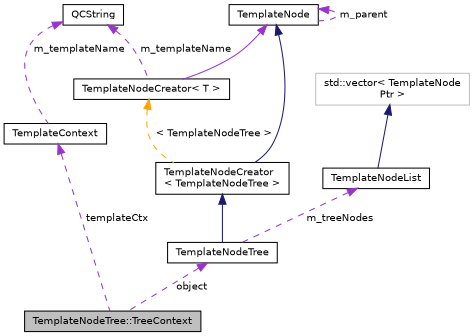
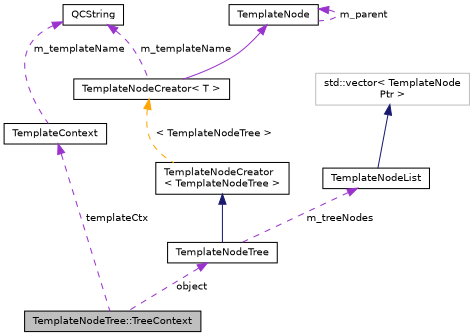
edge "TemplateNodeCreator < TemplateNodeTree >" -> "TemplateNode": removed
